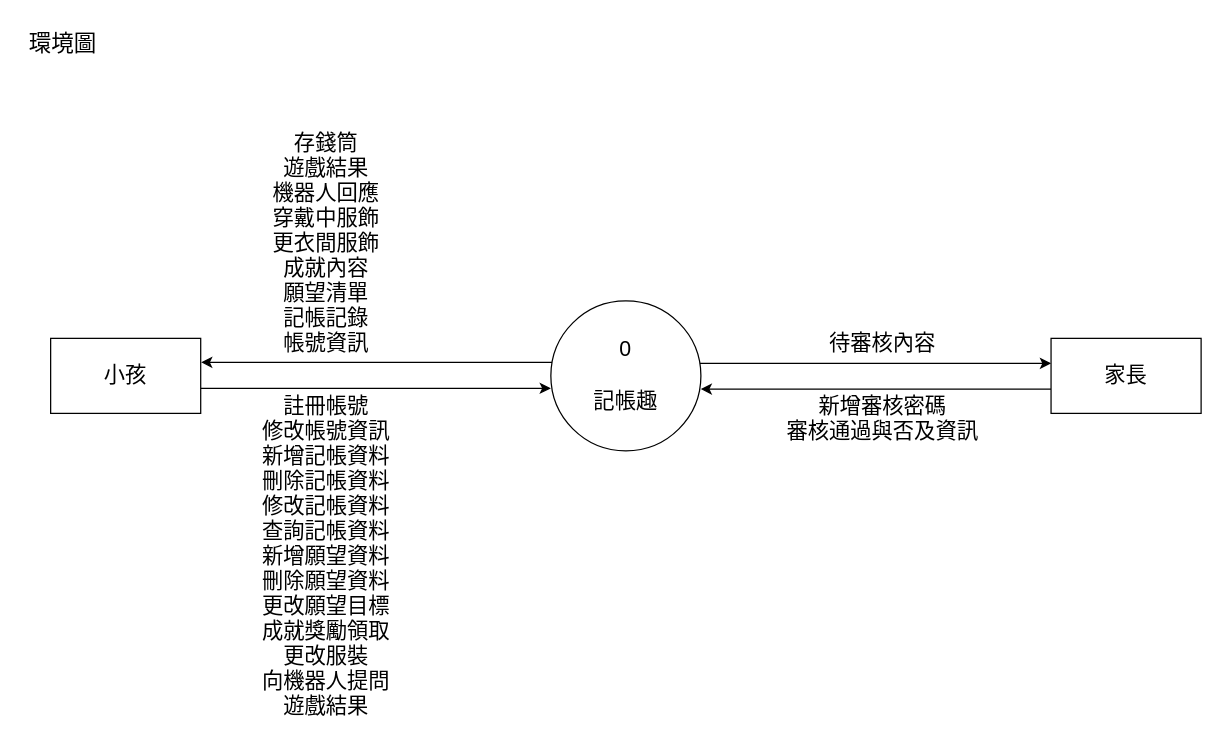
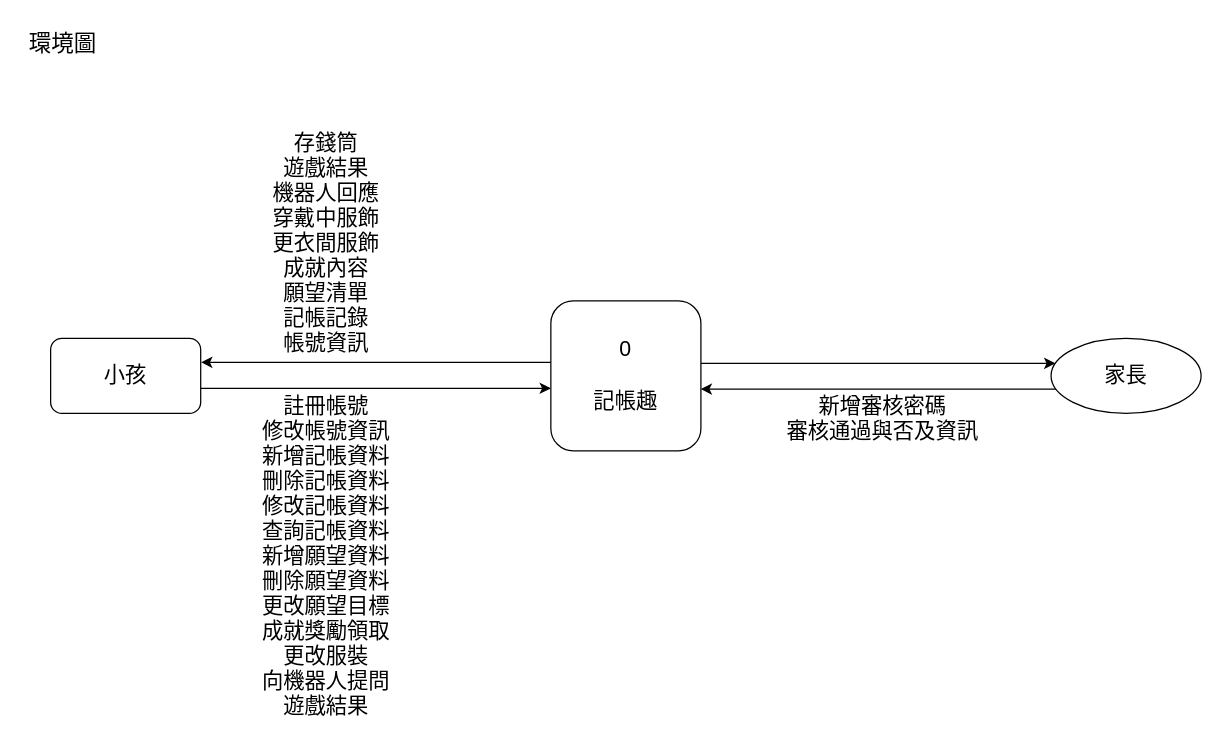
node "待審核內容": removed
node "小孩": shape rectangle -> rounded rectangle
node "0 記帳趣": shape ellipse -> rounded rectangle
node "家長": shape rectangle -> ellipse
